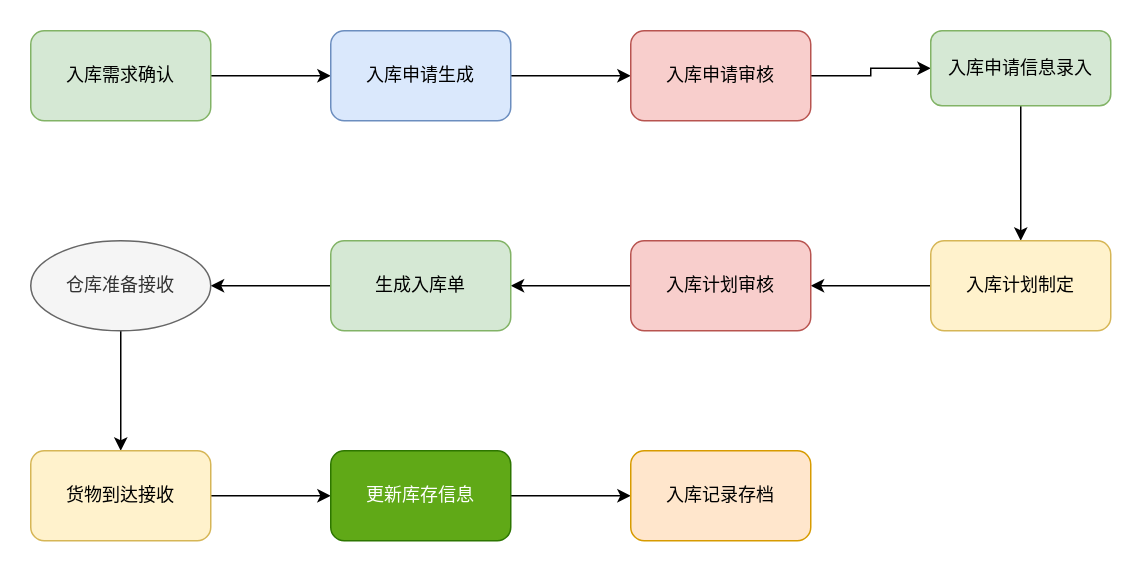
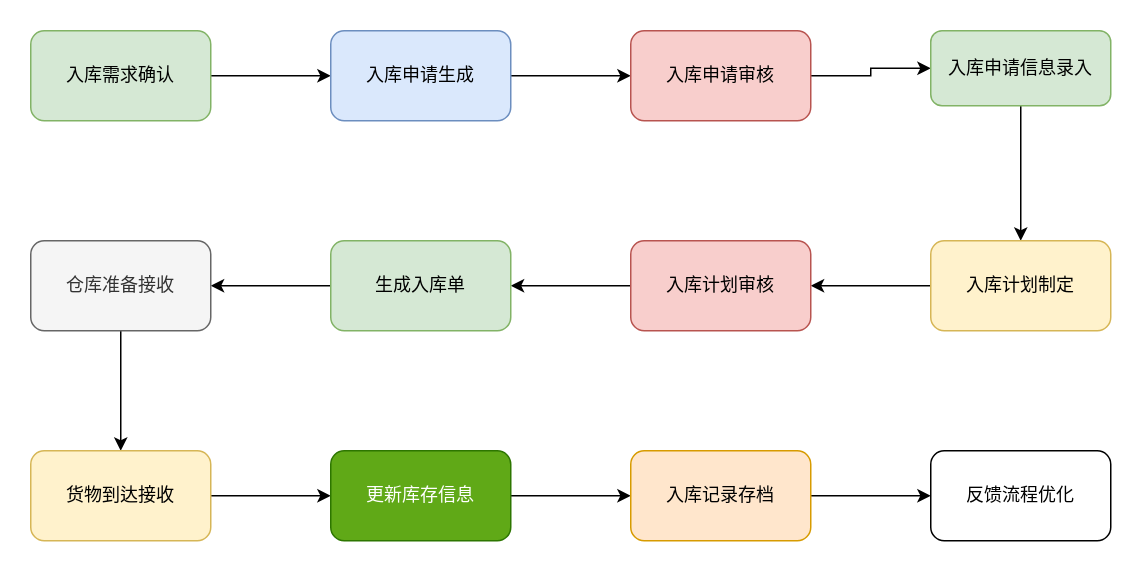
node "仓库准备接收": shape ellipse -> rounded rectangle
edge "入库记录存档" -> "反馈流程优化": added
node "反馈流程优化": added
